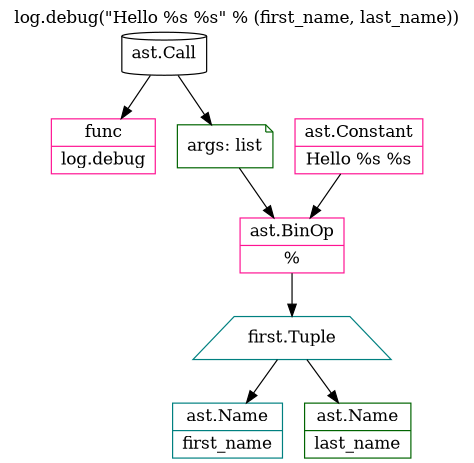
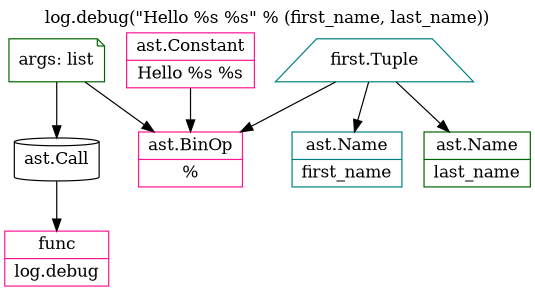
edge "ast.Call" -> "args: list": reversed
edge "ast.BinOp" -> "first.Tuple": reversed
